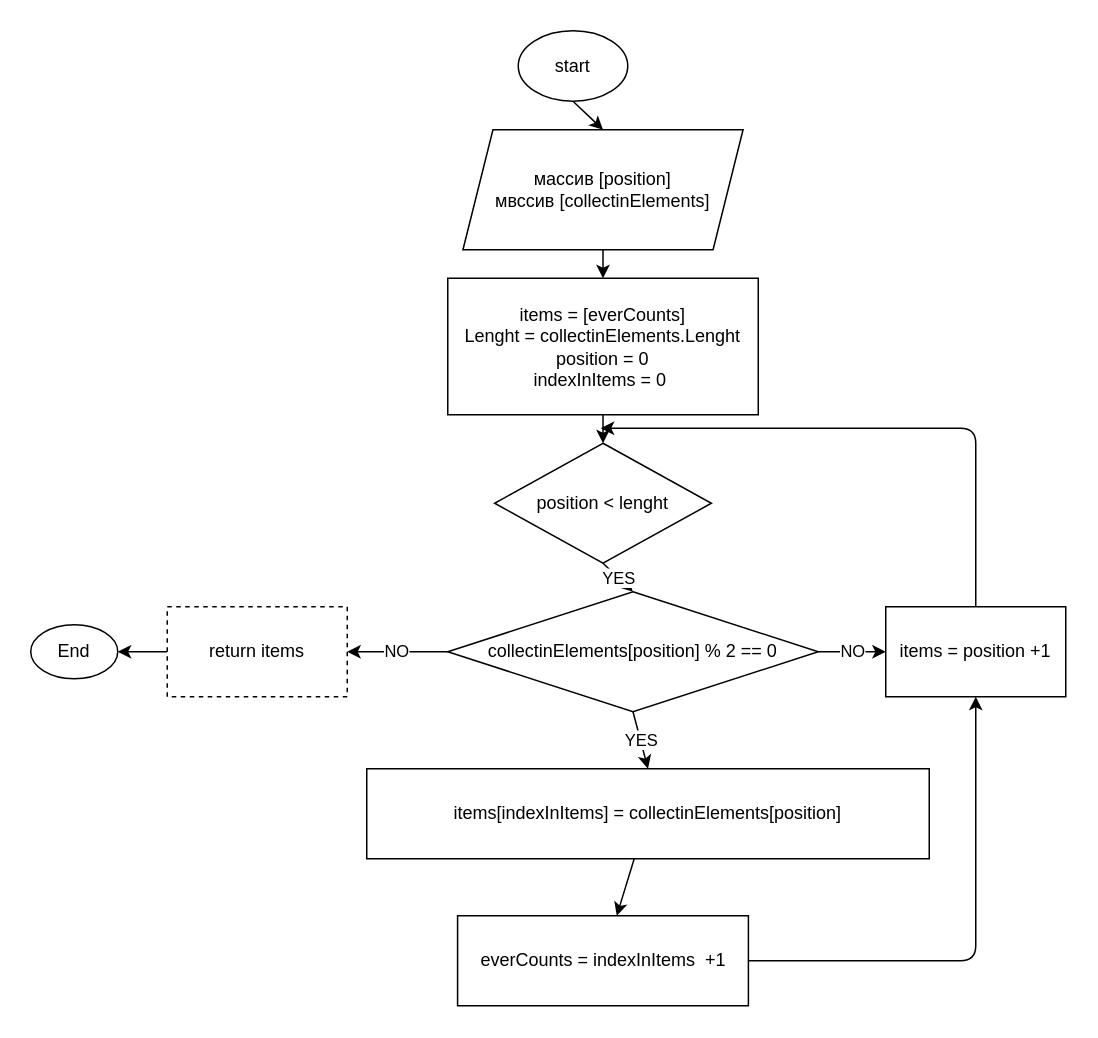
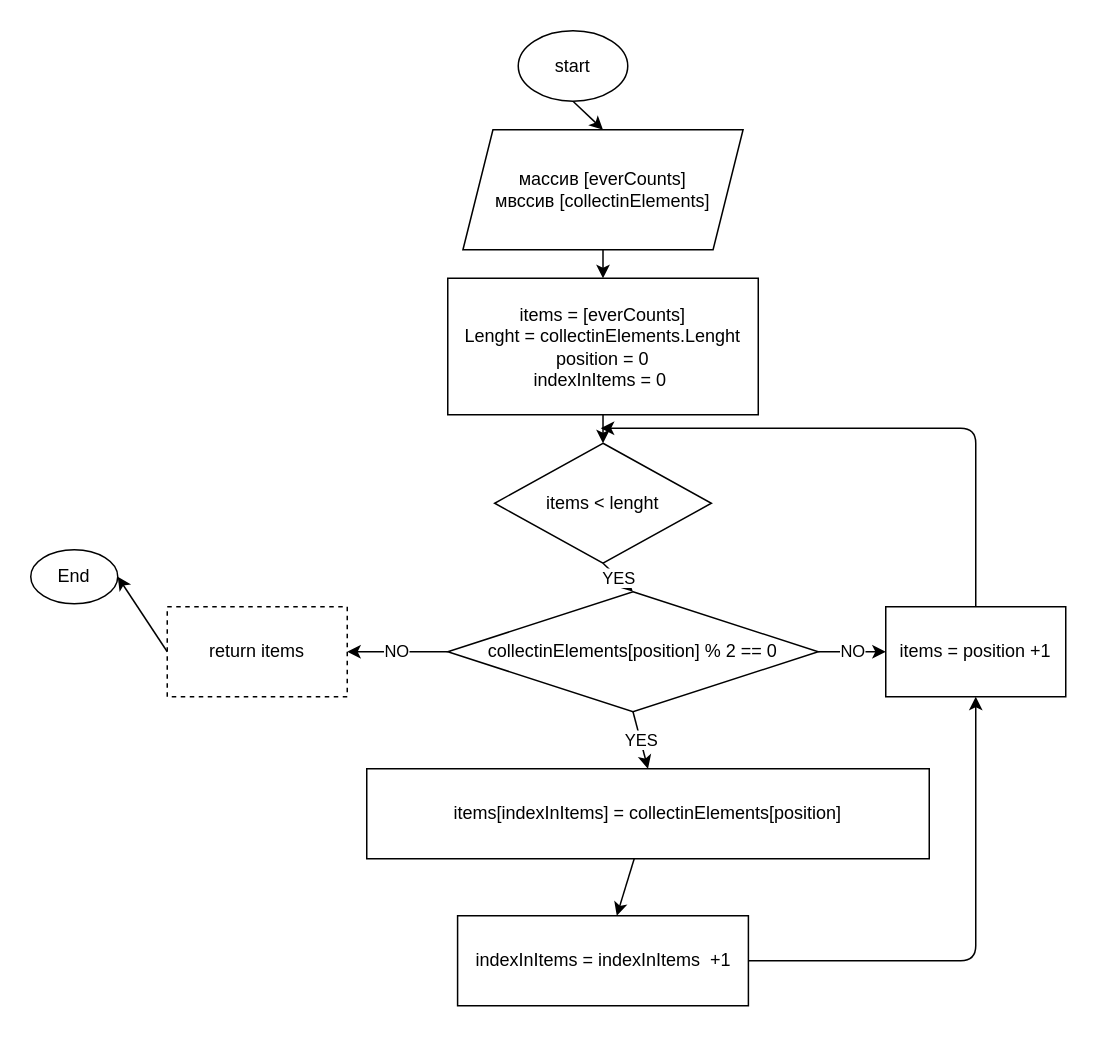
node "массив [position] мвссив [collectinElements]": label "массив [position] мвссив [collectinElements]" -> "массив [everCounts] мвссив [collectinElements]"
node "position < lenght": label "position < lenght" -> "items < lenght"
node "End": moved (74, 652) -> (74, 577)
node "everCounts = indexInItems +1": label "everCounts = indexInItems +1" -> "indexInItems = indexInItems +1"
